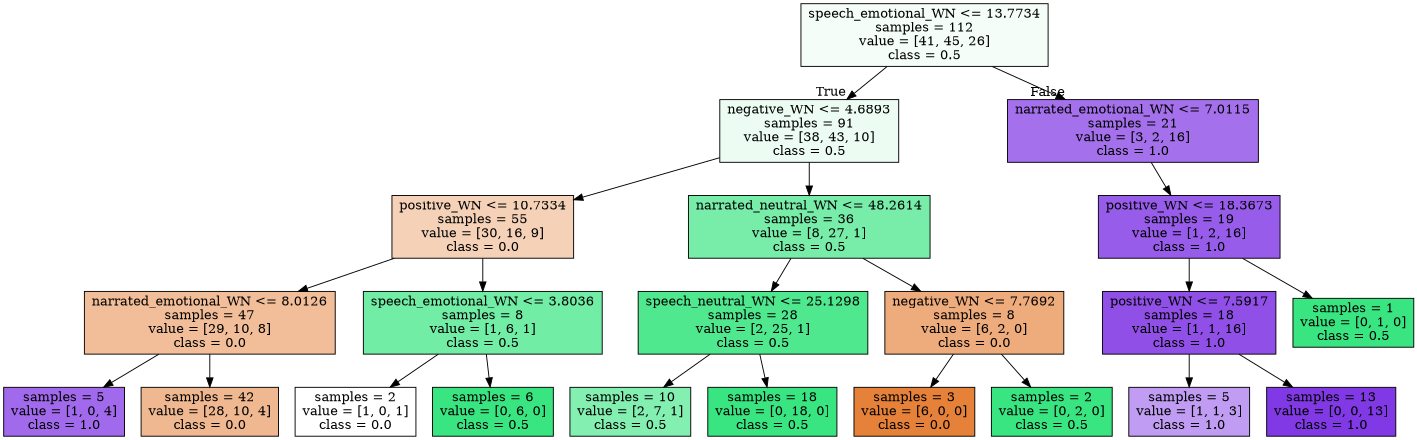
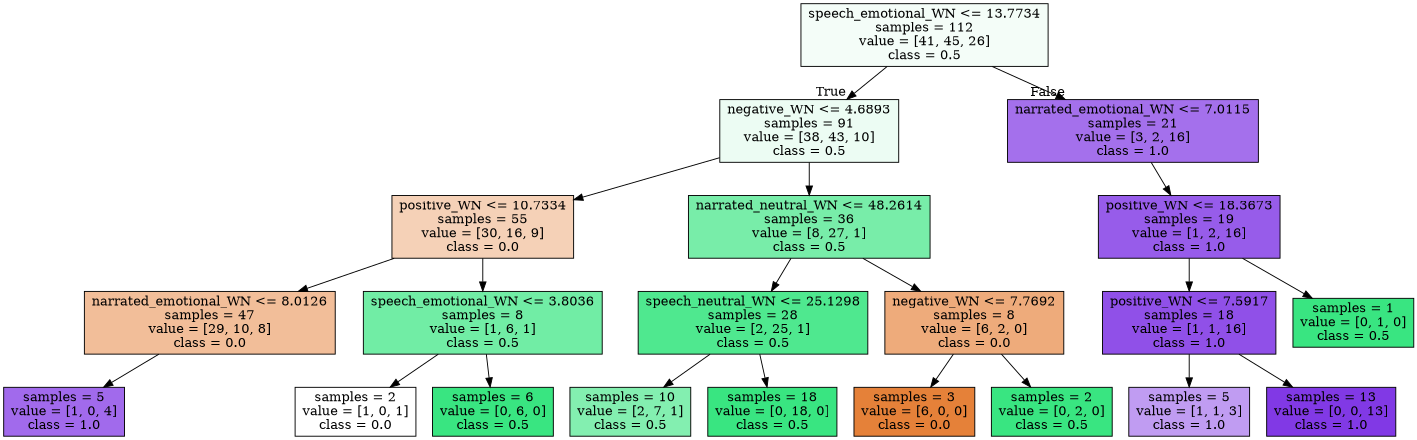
node "samples = 42 value = [28, 10, 4] class = 0.0": removed
